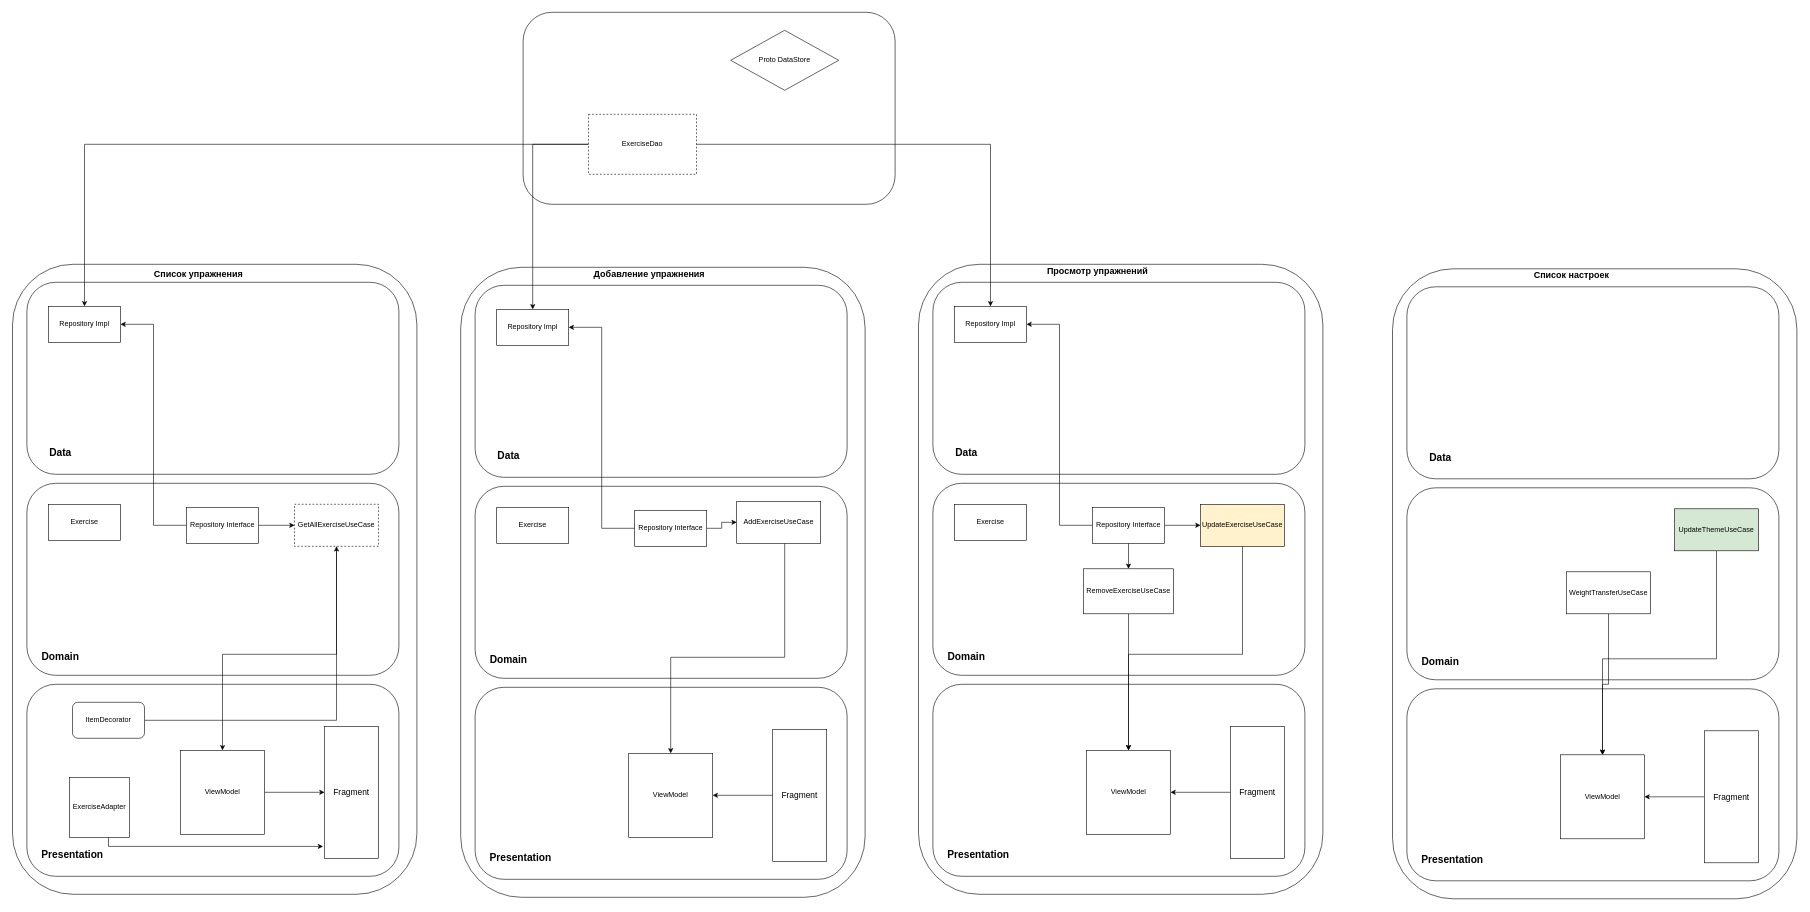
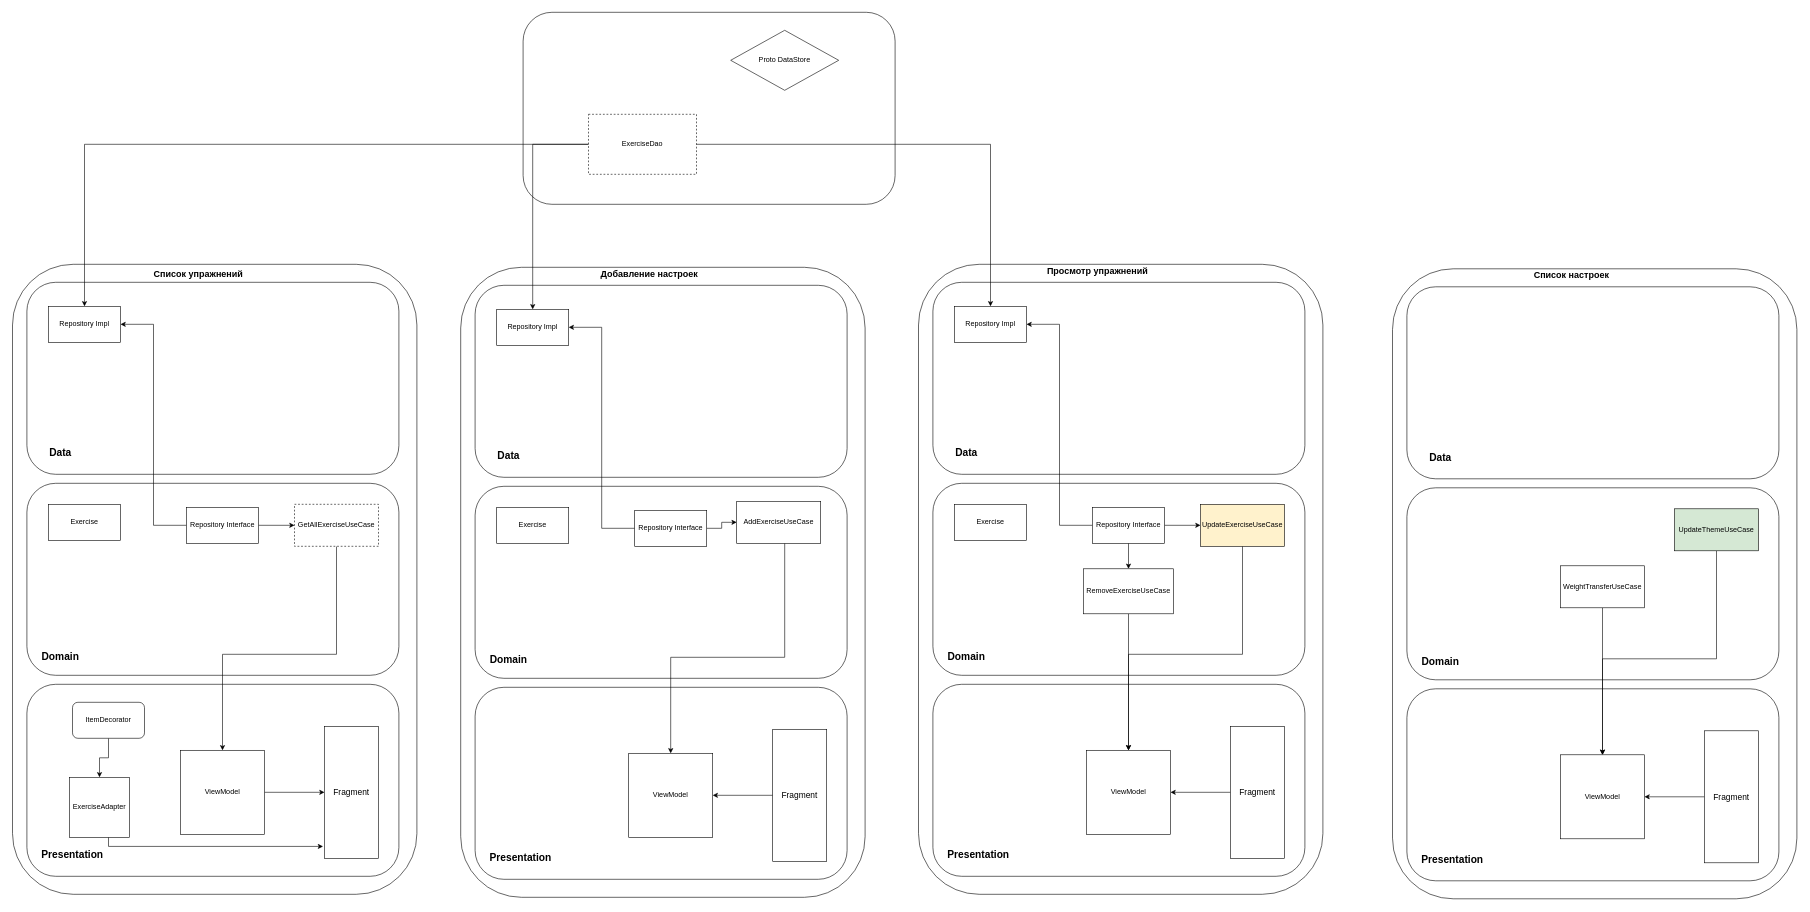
node "Список упражнения": label "Список упражнения" -> "Список упражнений"
node "Добавление упражнения": label "Добавление упражнения" -> "Добавление настроек"
node "WeightTransferUseCase": moved (1608, 593) -> (1602, 587)
edge "ItemDecorator" -> "GetAllExerciseUseCase": now "ItemDecorator" -> "ExerciseAdapter"
